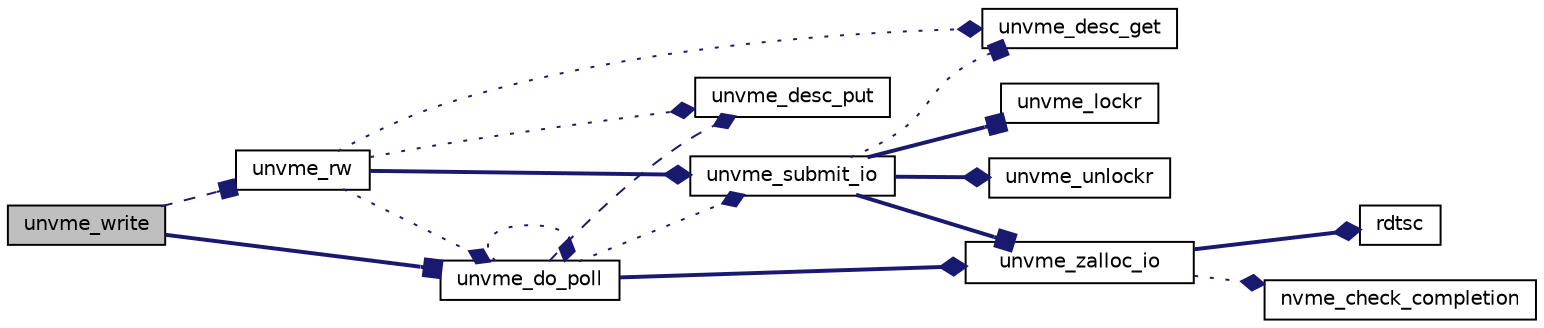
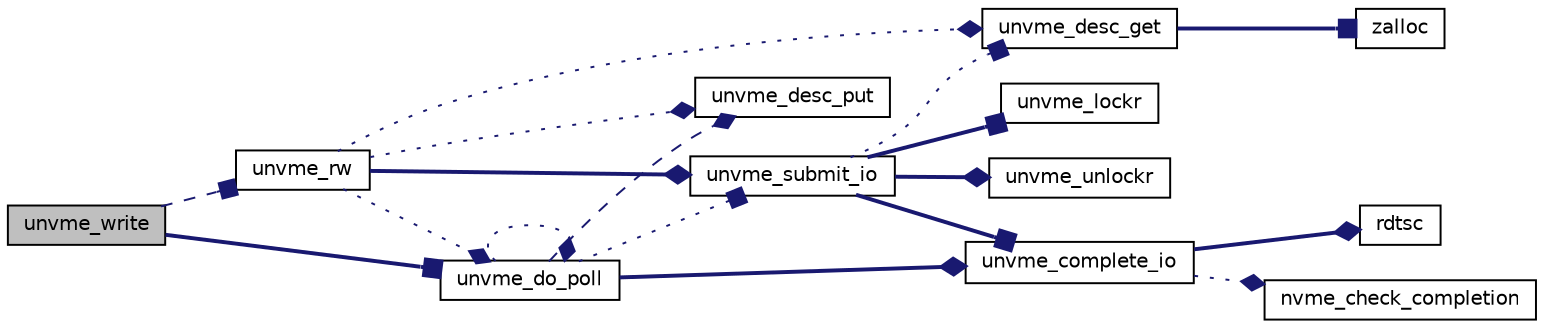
node "zalloc": added
edge "unvme_do_poll" -> "unvme_submit_io": arrowhead diamond -> box
node "unvme_zalloc_io": label "unvme_zalloc_io" -> "unvme_complete_io"
